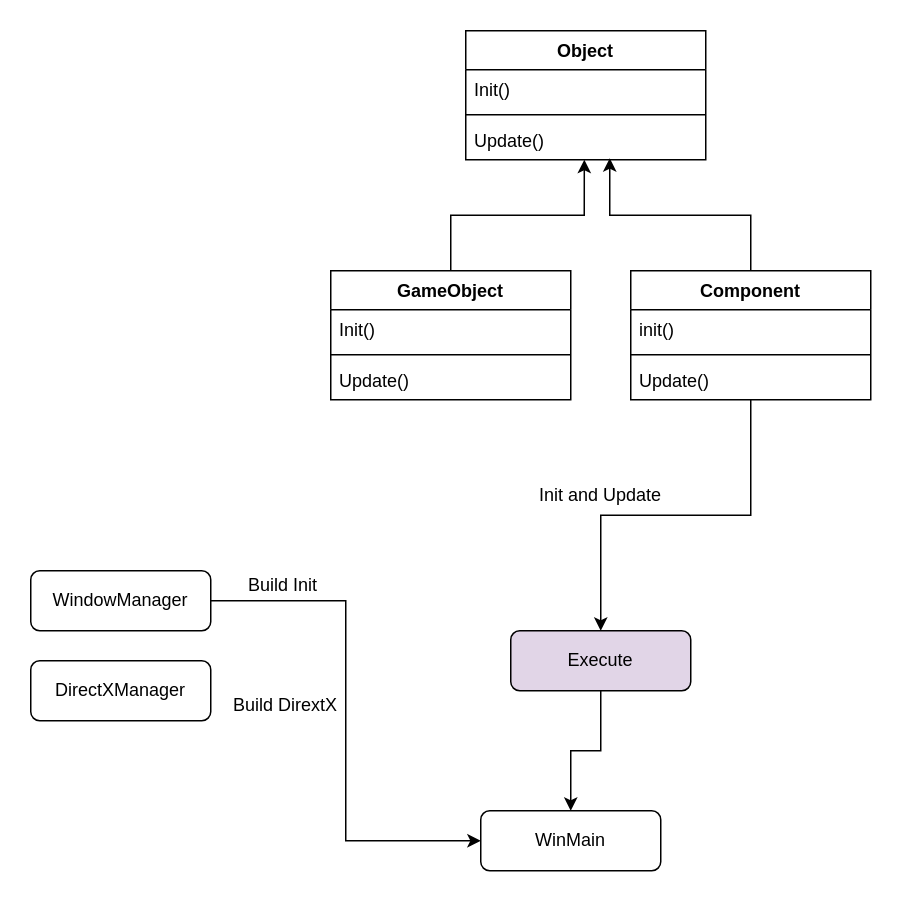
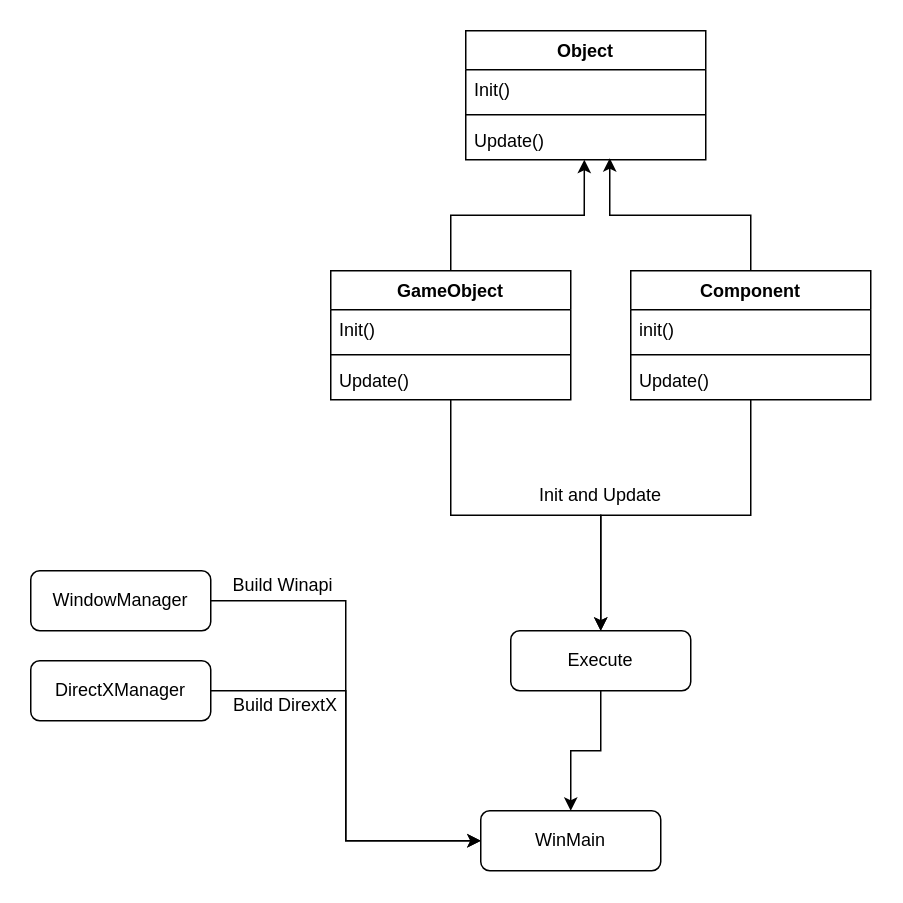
edge "GameObject" -> "Execute": added
node "Build Init": label "Build Init" -> "Build Winapi"
node "Execute": fillcolor #e1d5e7 -> #ffffff
edge "DirectXManager" -> "WinMain": added
